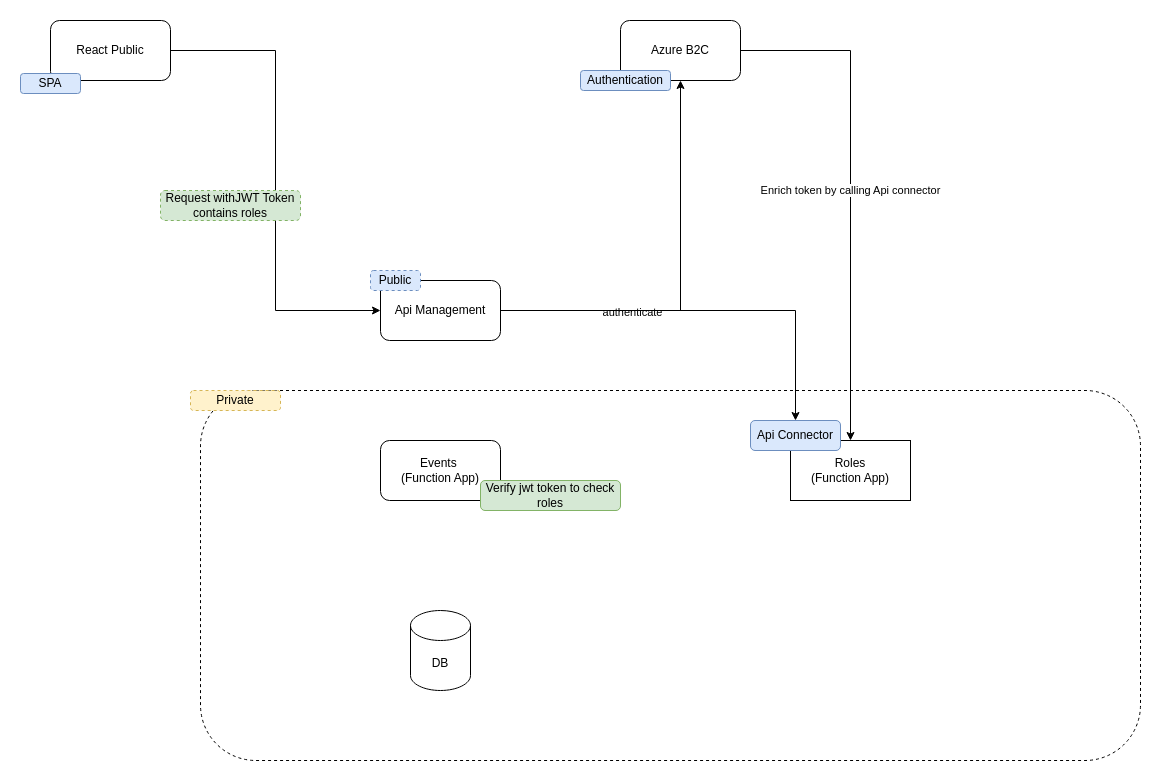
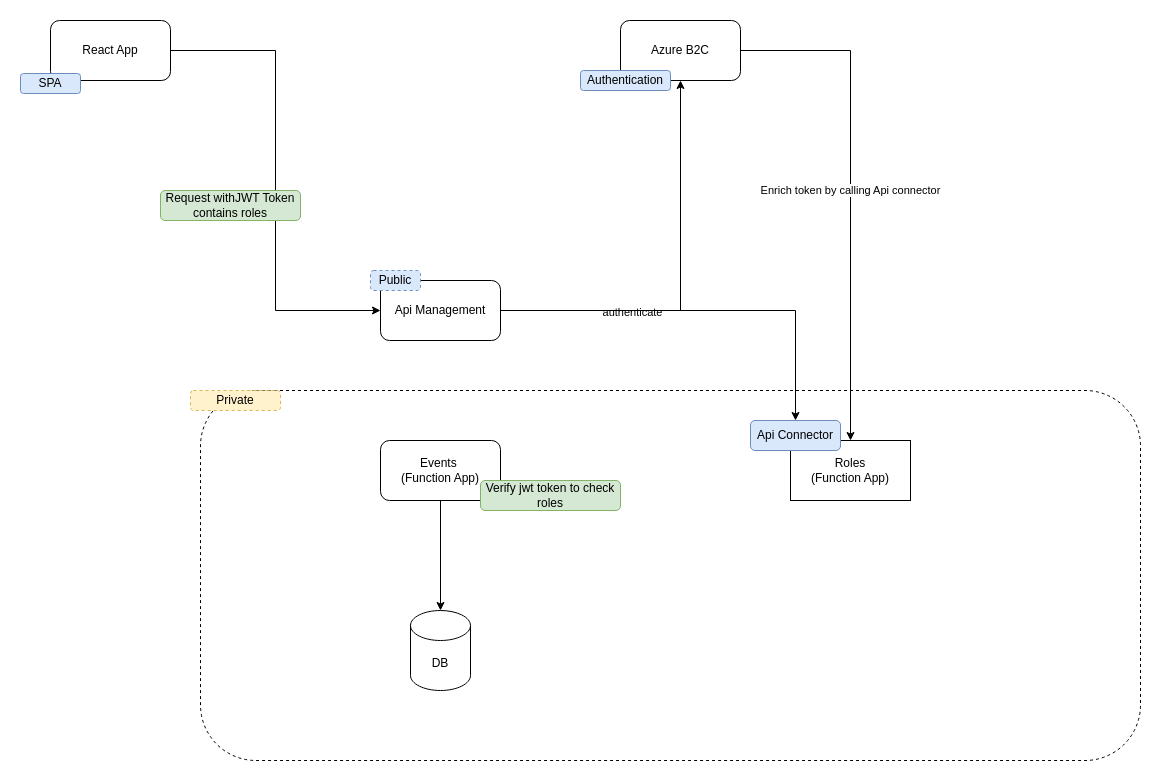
node "React Public": label "React Public" -> "React App"
node "Request withJWT Token contains roles": style dashed -> solid
edge "Events (Function App)" -> "DB": added
